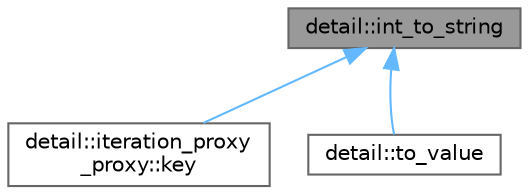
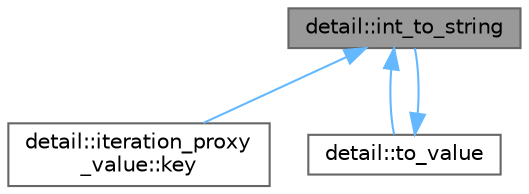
edge "detail::int_to_string" -> "detail::to_value": added
node "detail::iteration_proxy _proxy::key": label "detail::iteration_proxy _proxy::key" -> "detail::iteration_proxy _value::key"
